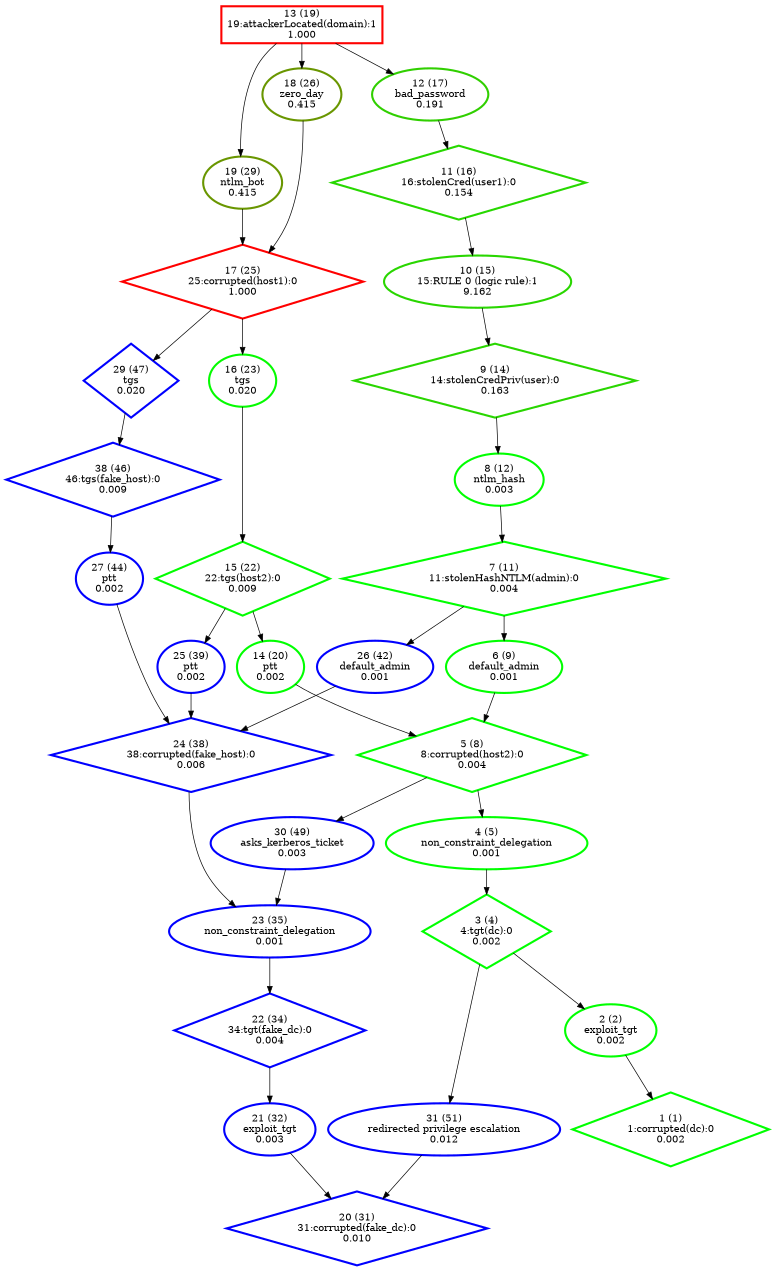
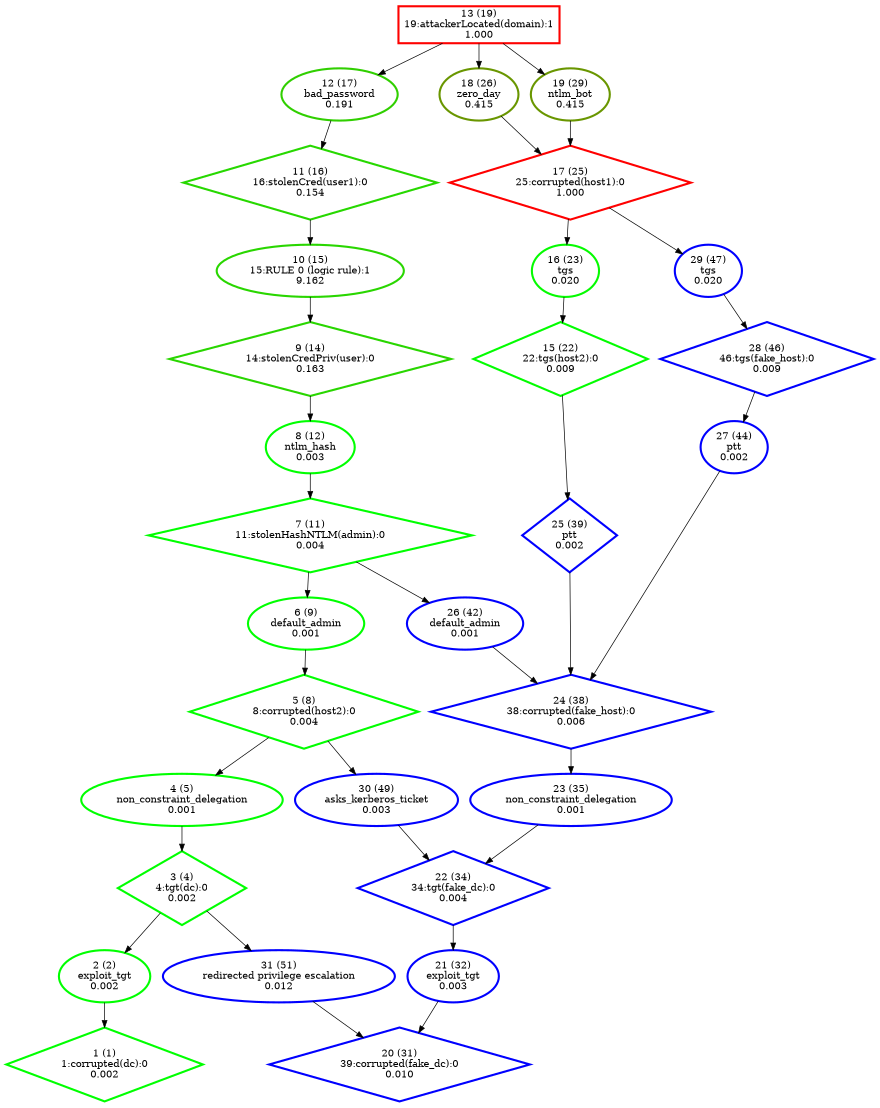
node "29 (47) tgs 0.020": shape diamond -> ellipse
node "38 (46) 46:tgs(fake_host):0 0.009": label "38 (46) 46:tgs(fake_host):0 0.009" -> "28 (46) 46:tgs(fake_host):0 0.009"
node "25 (39) ptt 0.002": shape ellipse -> diamond
node "14 (20) ptt 0.002": removed
edge "30 (49) asks_kerberos_ticket 0.003" -> "23 (35) non_constraint_delegation 0.001": now "30 (49) asks_kerberos_ticket 0.003" -> "22 (34) 34:tgt(fake_dc):0 0.004"
node "20 (31) 31:corrupted(fake_dc):0 0.010": label "20 (31) 31:corrupted(fake_dc):0 0.010" -> "20 (31) 39:corrupted(fake_dc):0 0.010"
